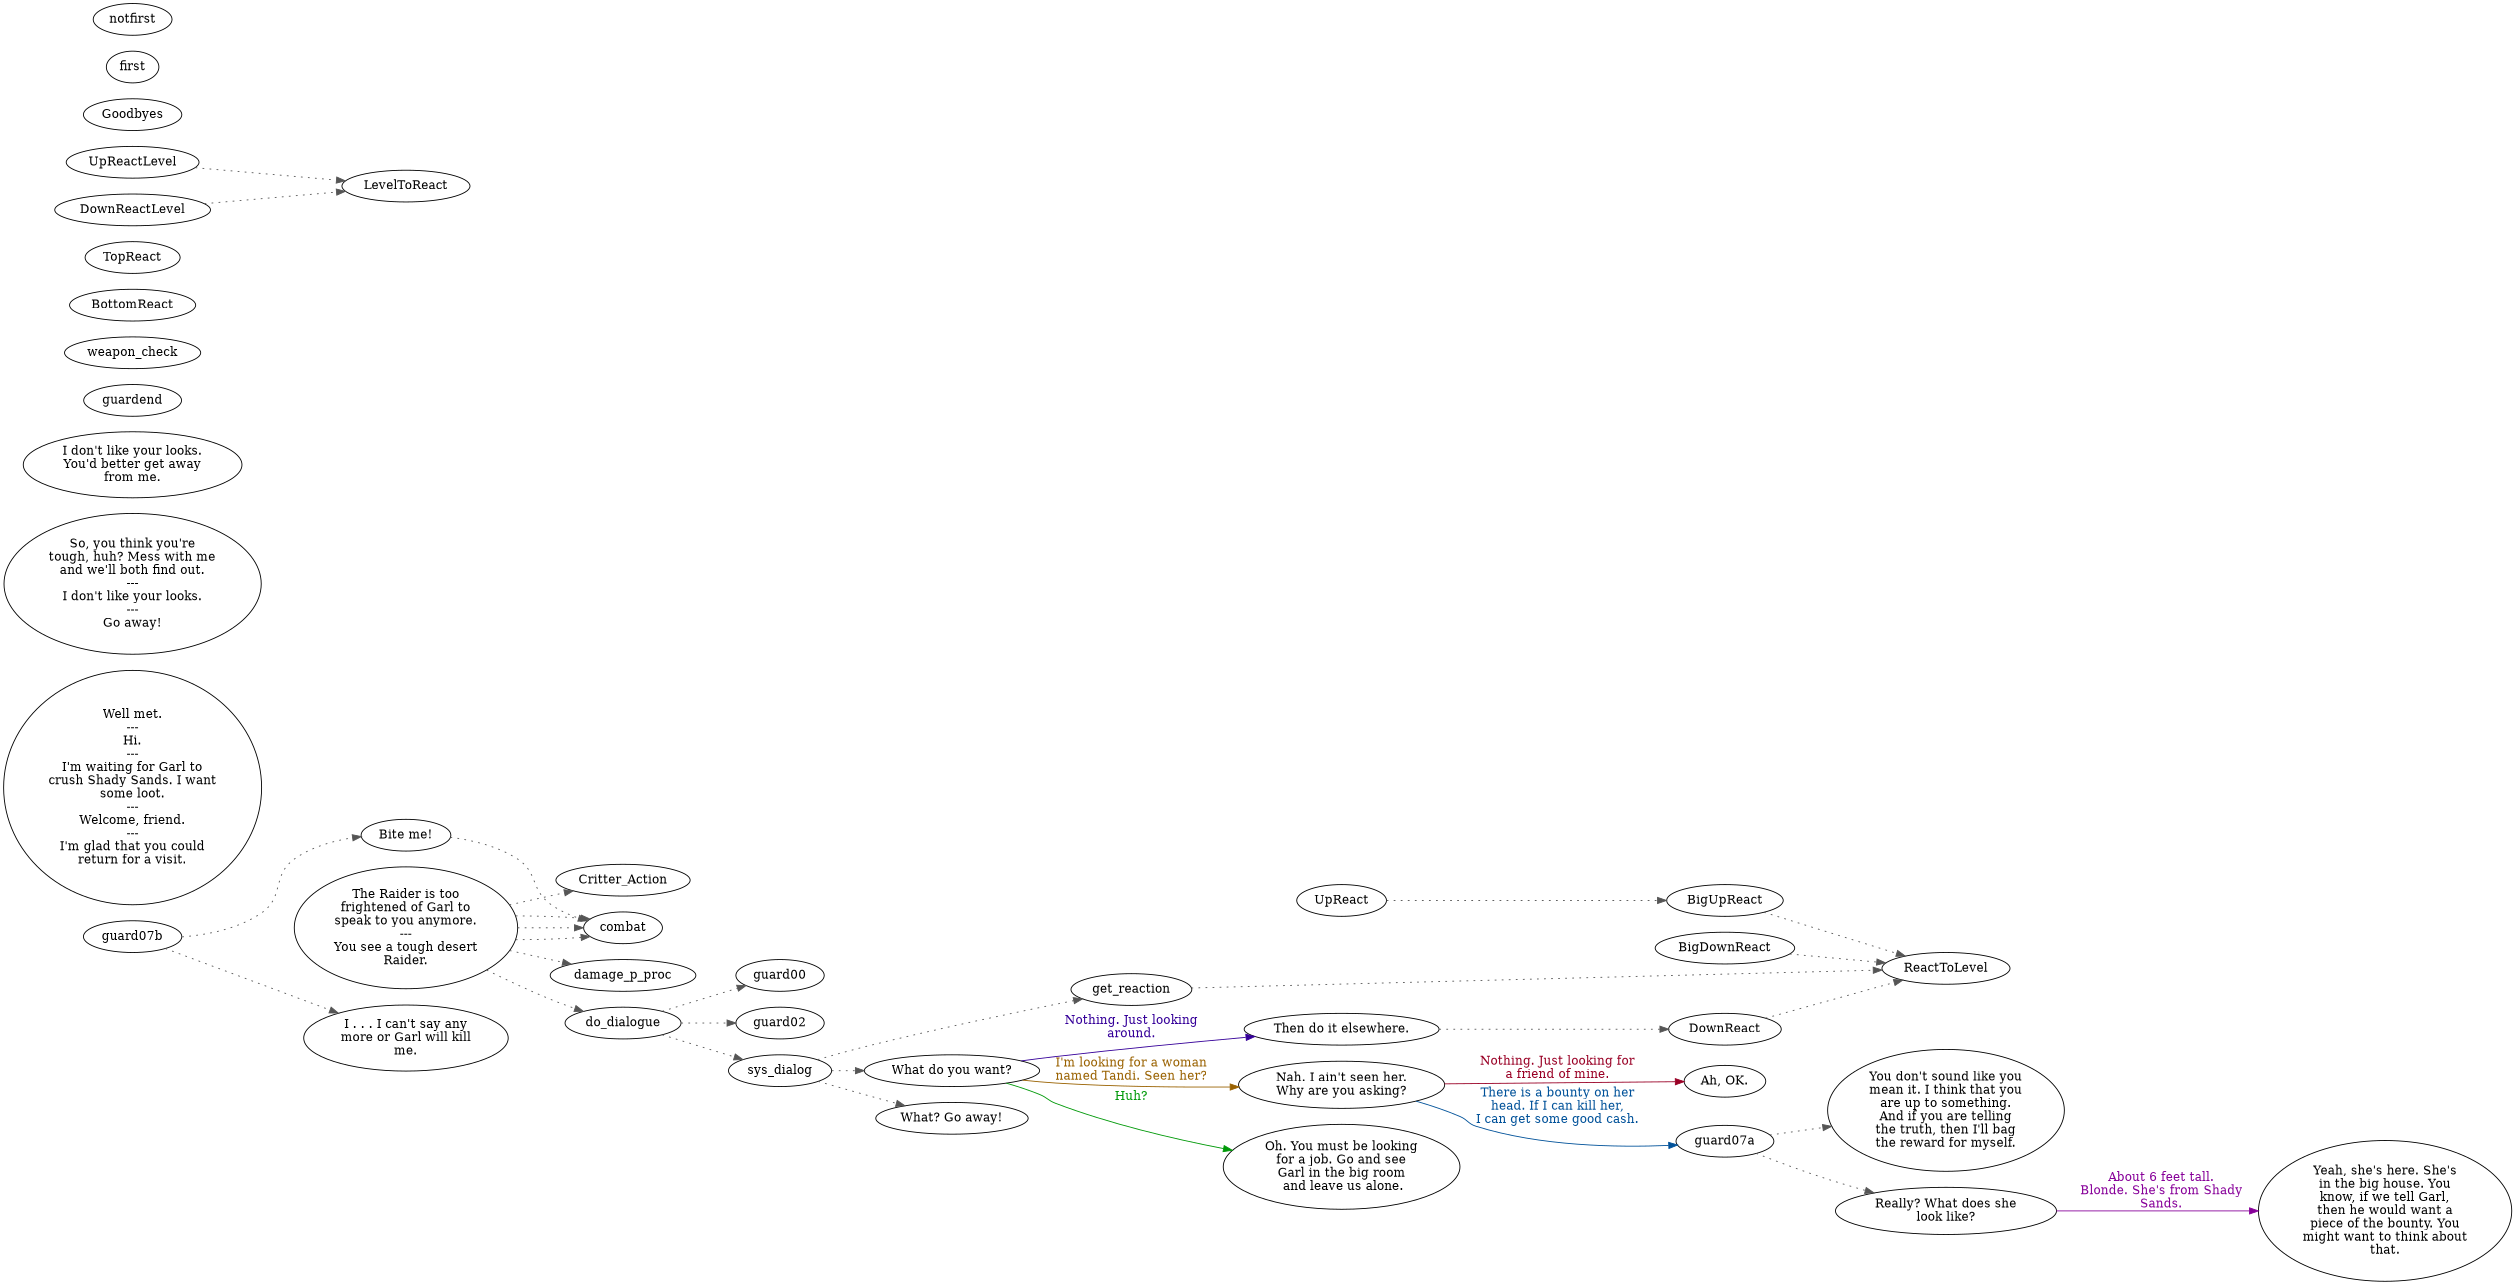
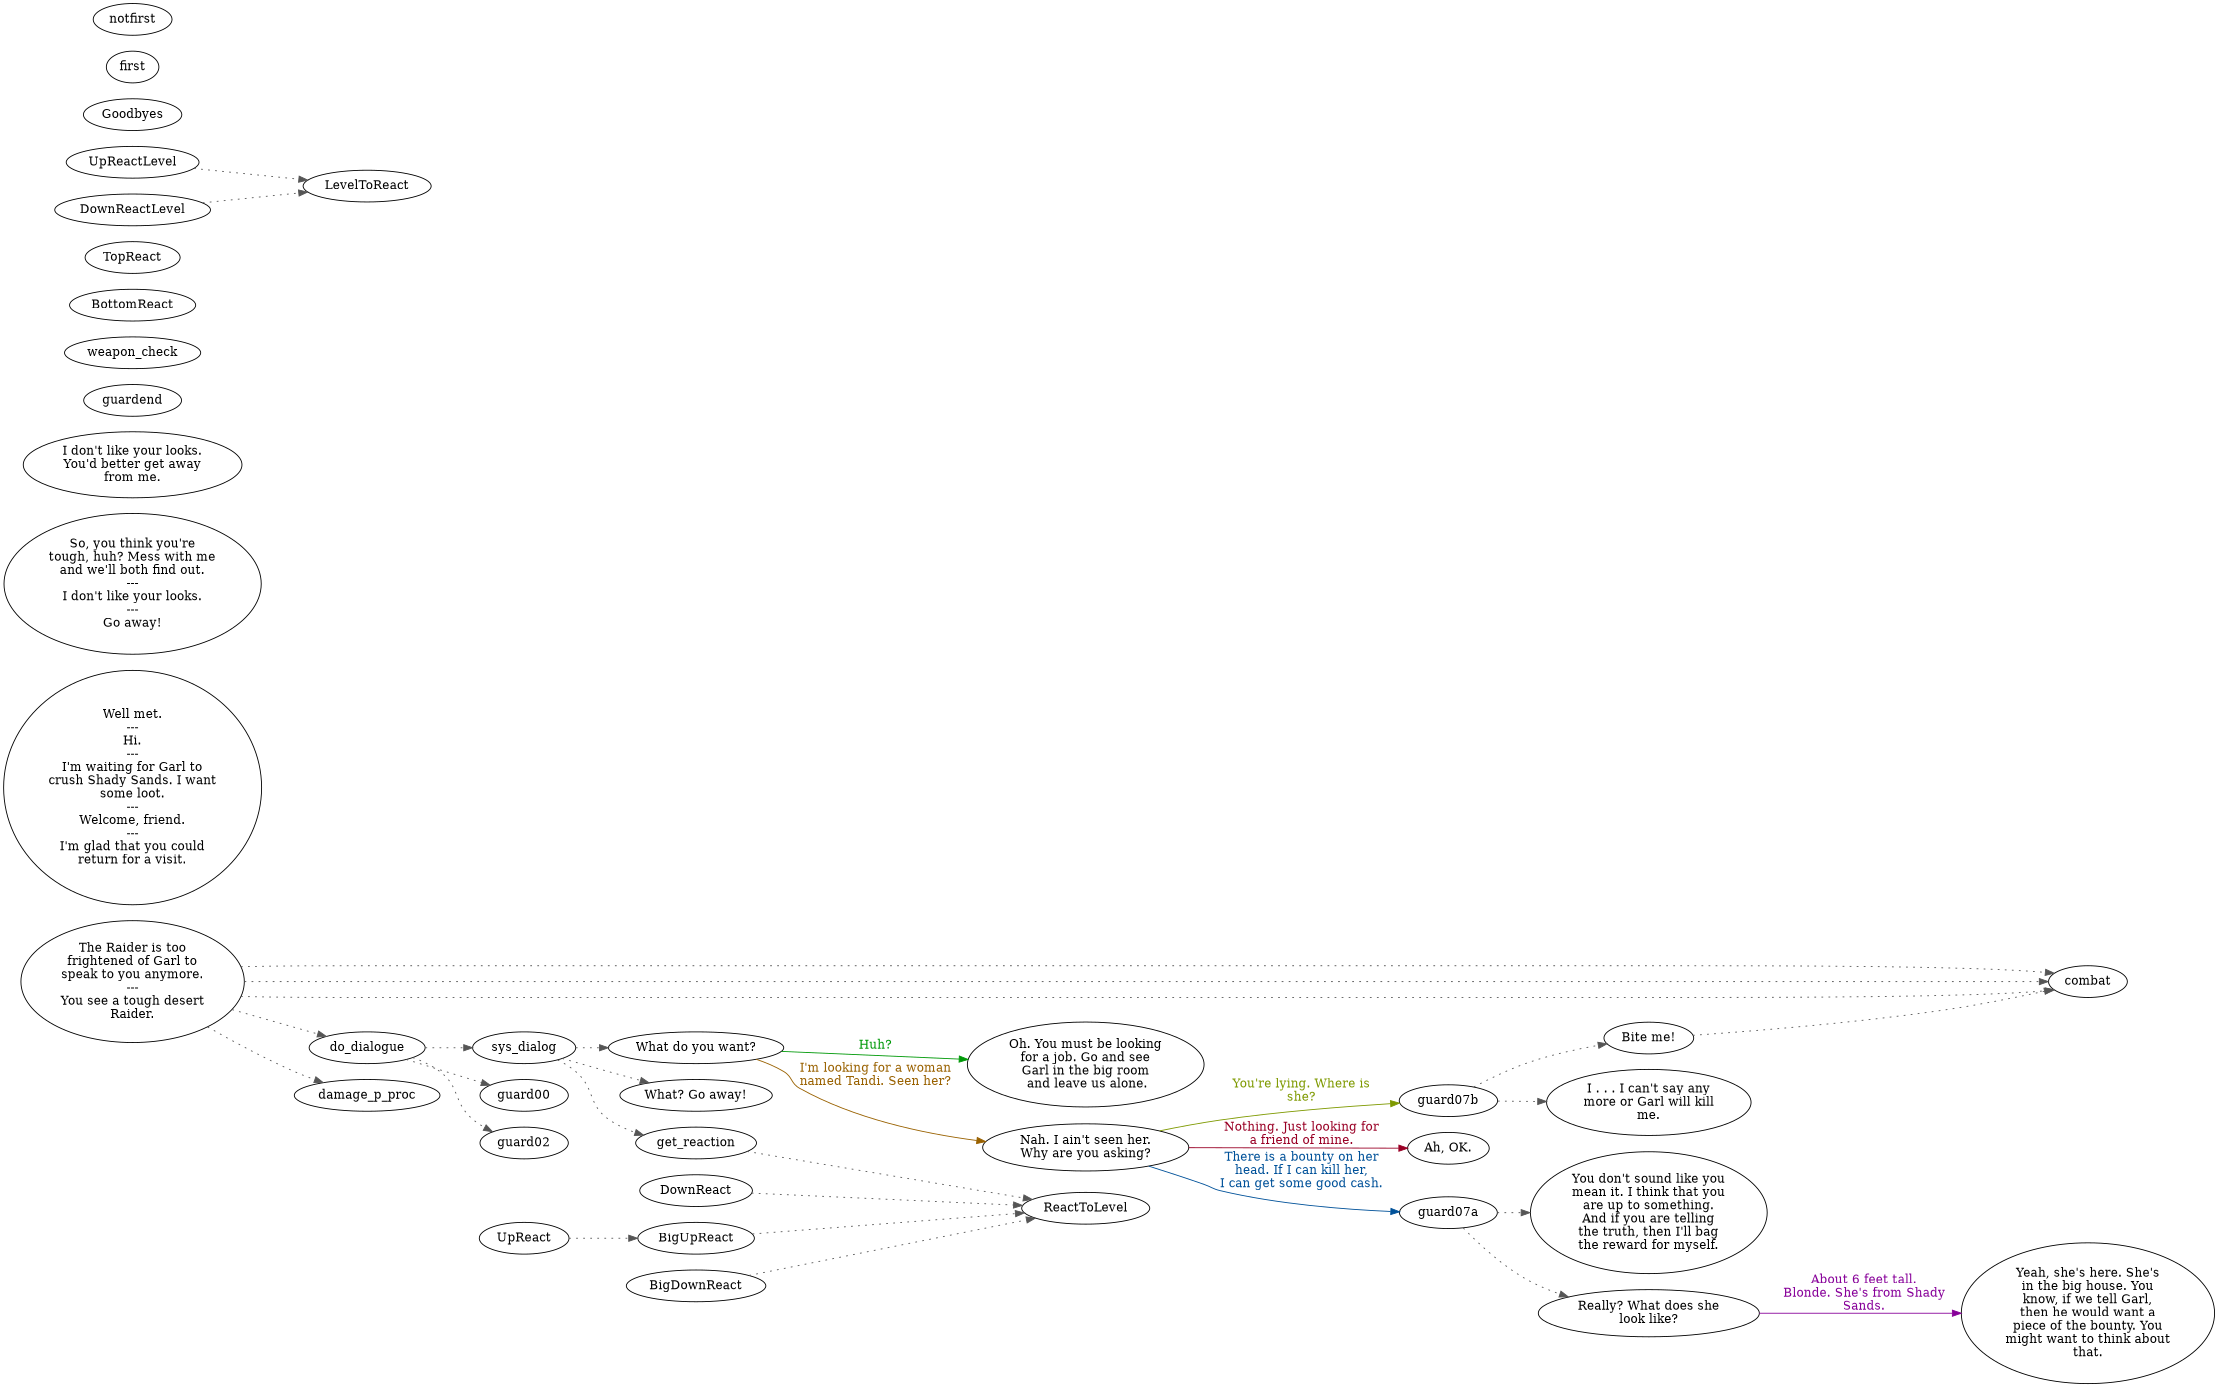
node "Critter_Action": removed
node "Then do it elsewhere.": removed
edge "Nah. I ain't seen her. Why are you asking?" -> "guard07b": added, label "You're lying. Where is she?"
